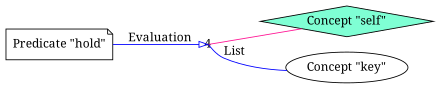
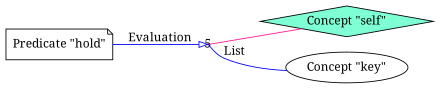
node "4": label "4" -> "5"
